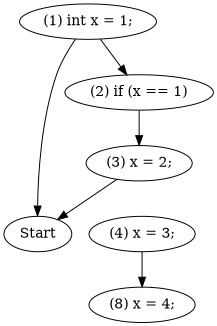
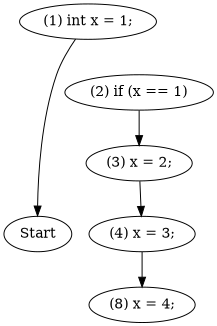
edge "(1) int x = 1;" -> "(2) if (x == 1)": removed
edge "(3) x = 2;" -> "Start": now "(3) x = 2;" -> "(4) x = 3;"
